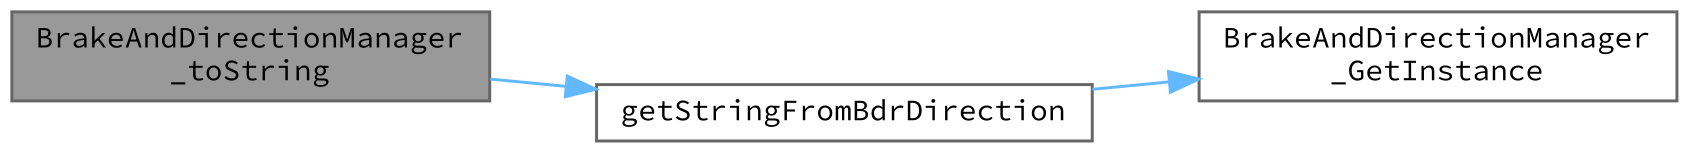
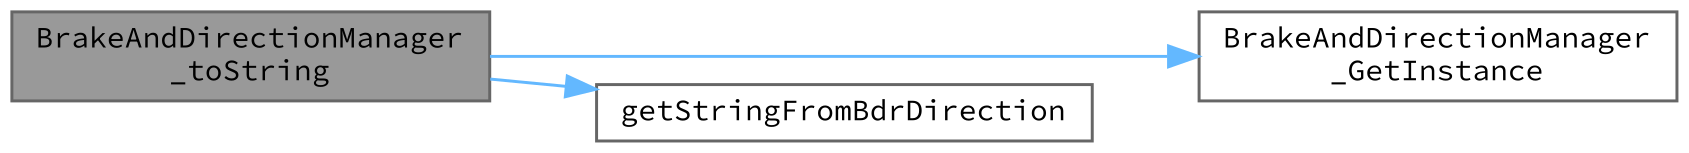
edge "getStringFromBdrDirection" -> "BrakeAndDirectionManager _GetInstance": now "BrakeAndDirectionManager _toString" -> "BrakeAndDirectionManager _GetInstance"
